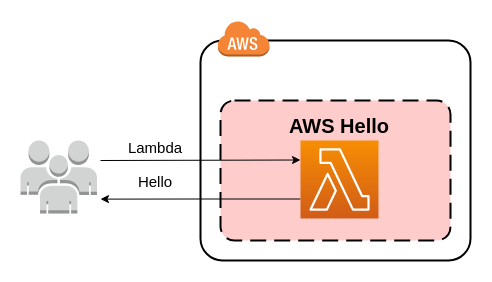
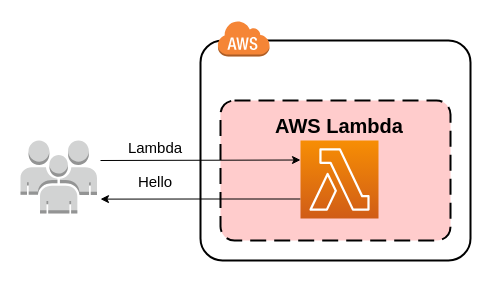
node "AWS Hello": label "AWS Hello" -> "AWS Lambda"
